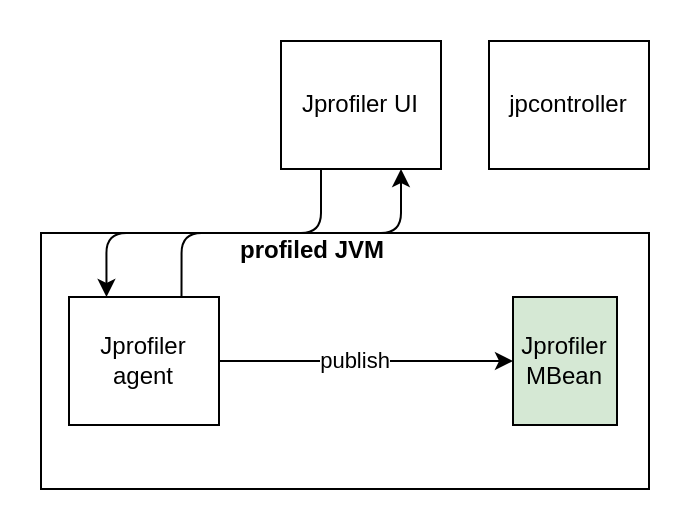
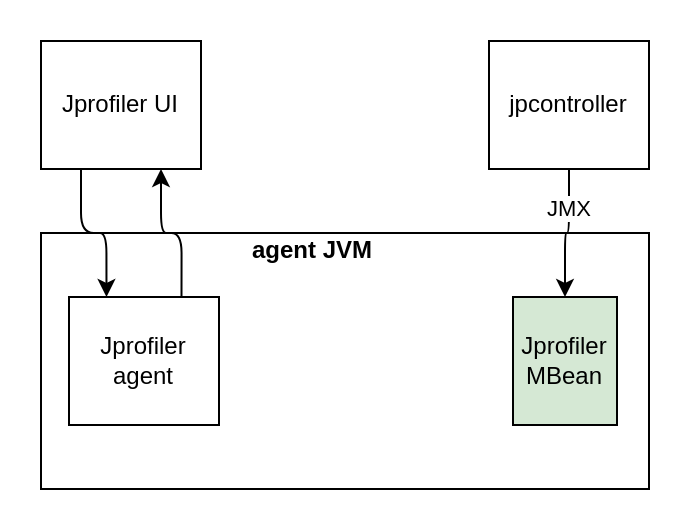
node "Jprofiler UI": moved (361, 105) -> (121, 105)
edge "jpcontroller" -> "Jprofiler MBean": added, label "JMX"
node "profiled JVM": label "profiled JVM" -> "agent JVM"
edge "Jprofiler agent" -> "Jprofiler MBean": removed, label "publish"
